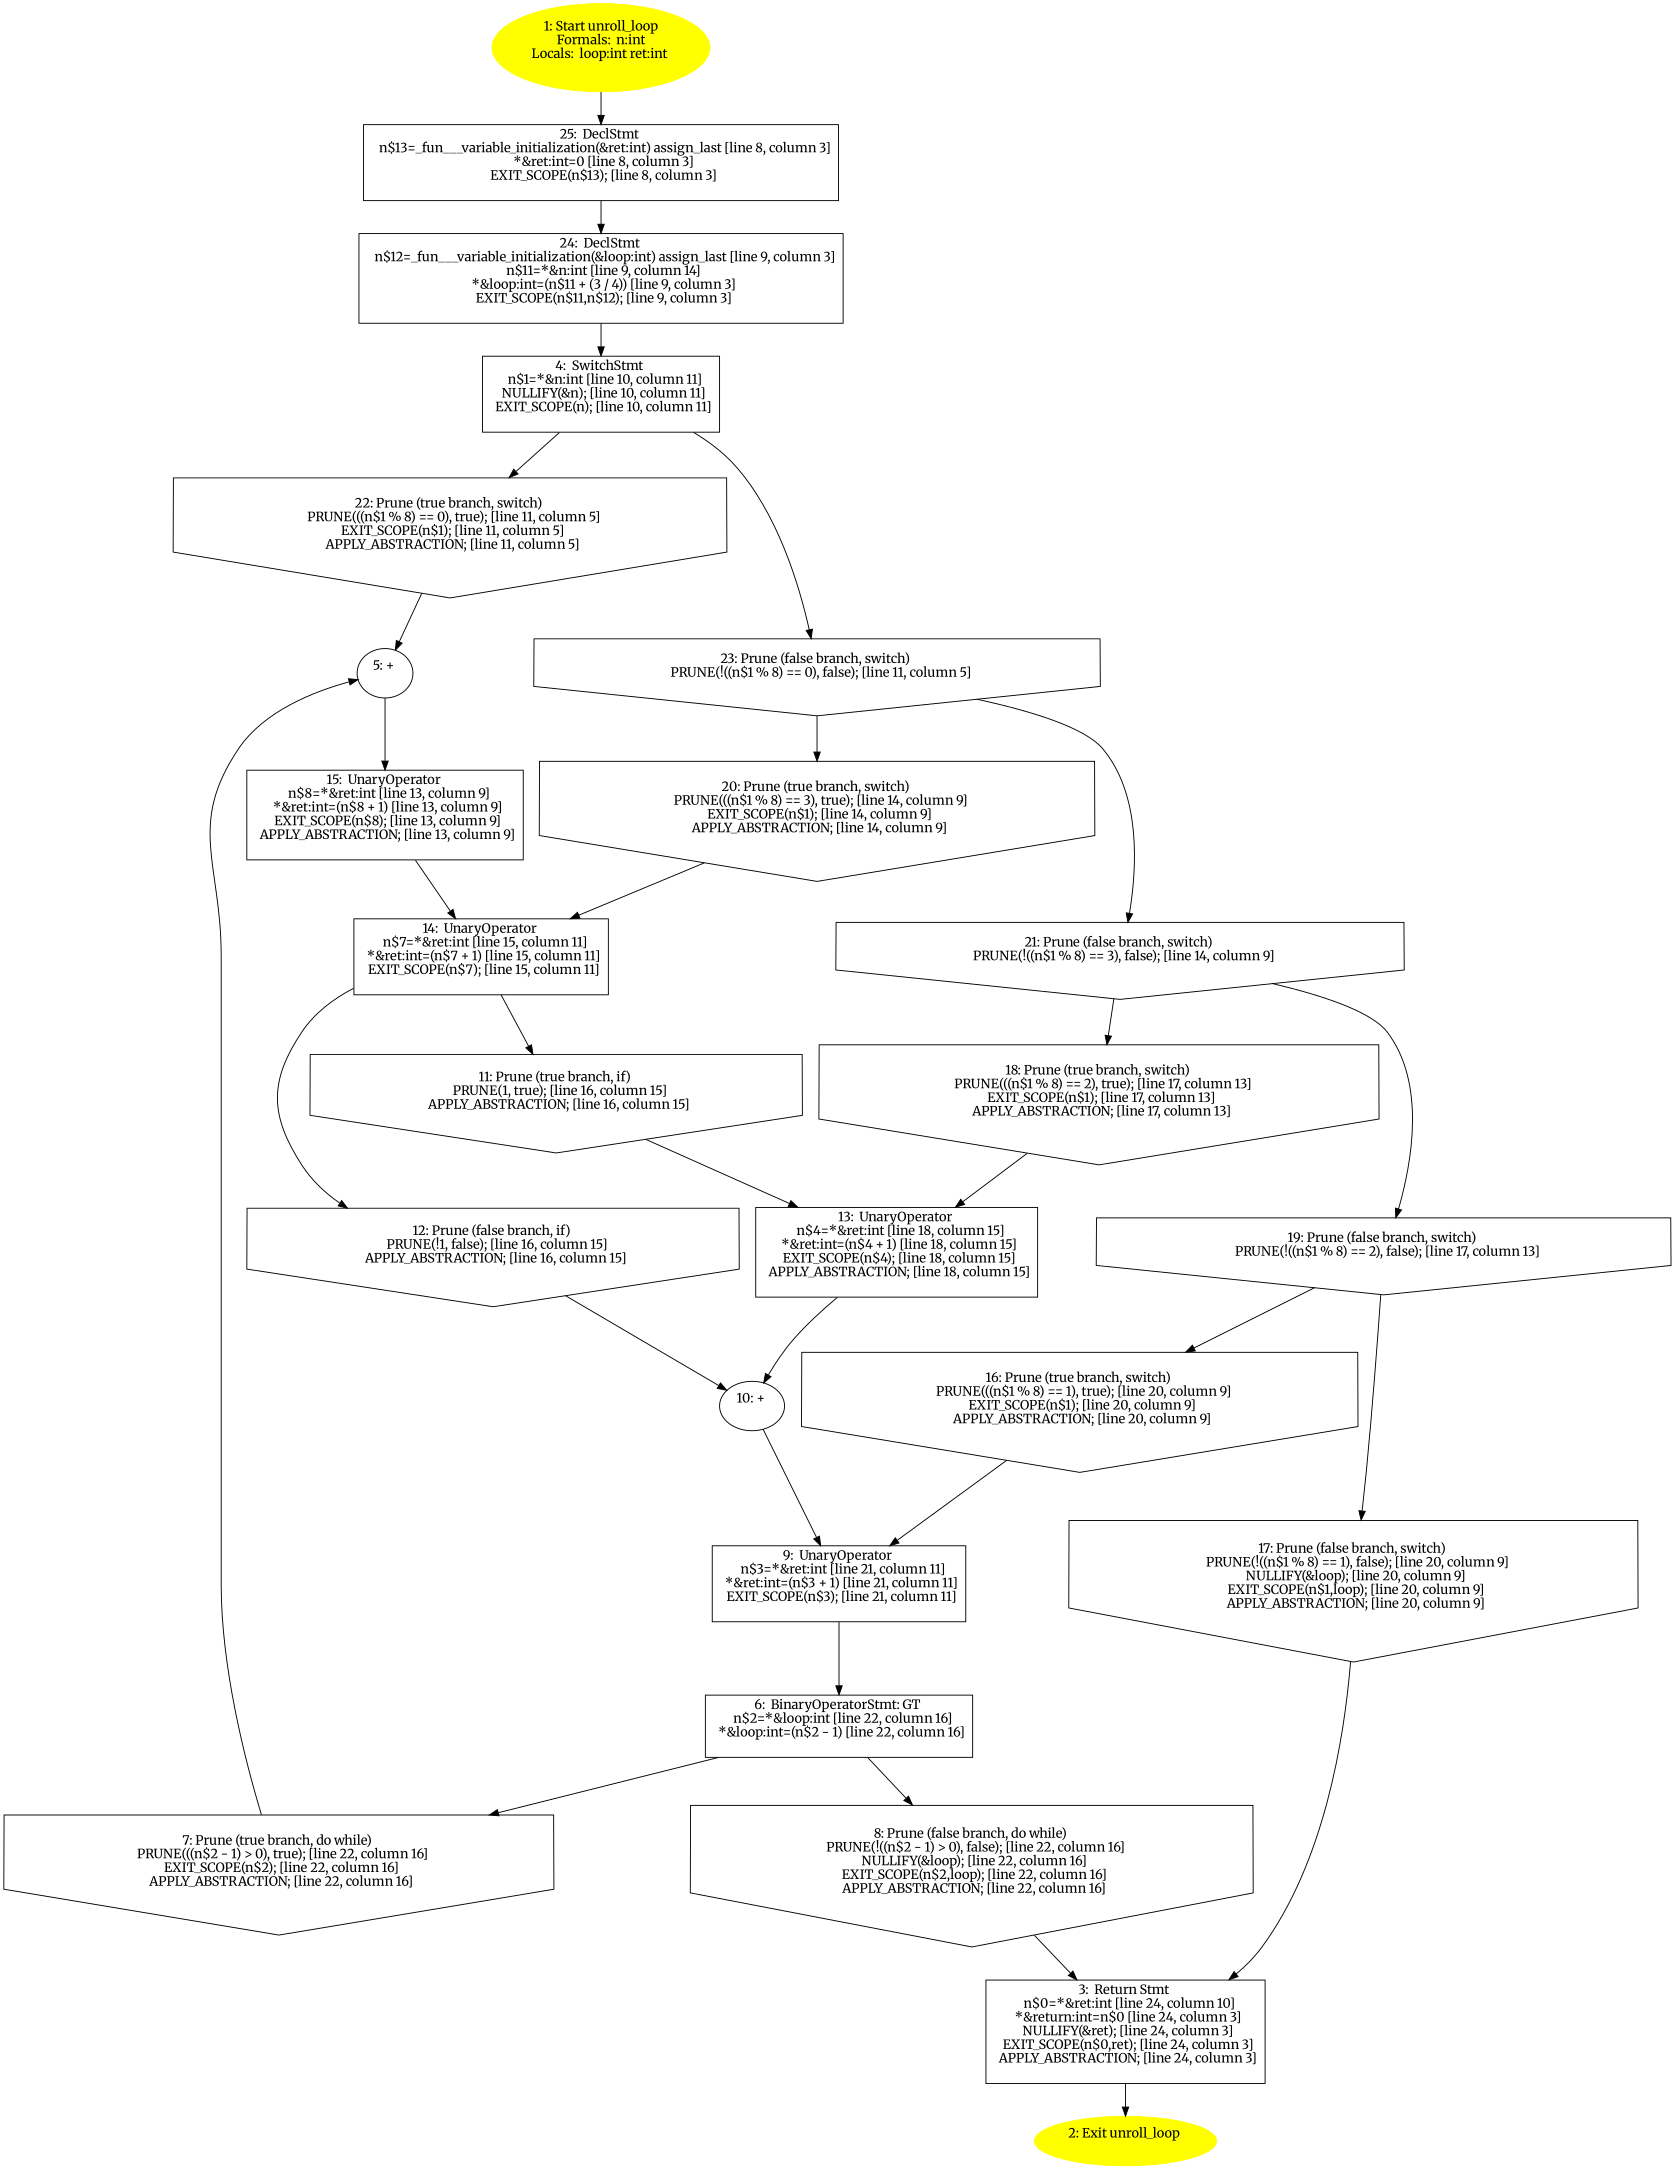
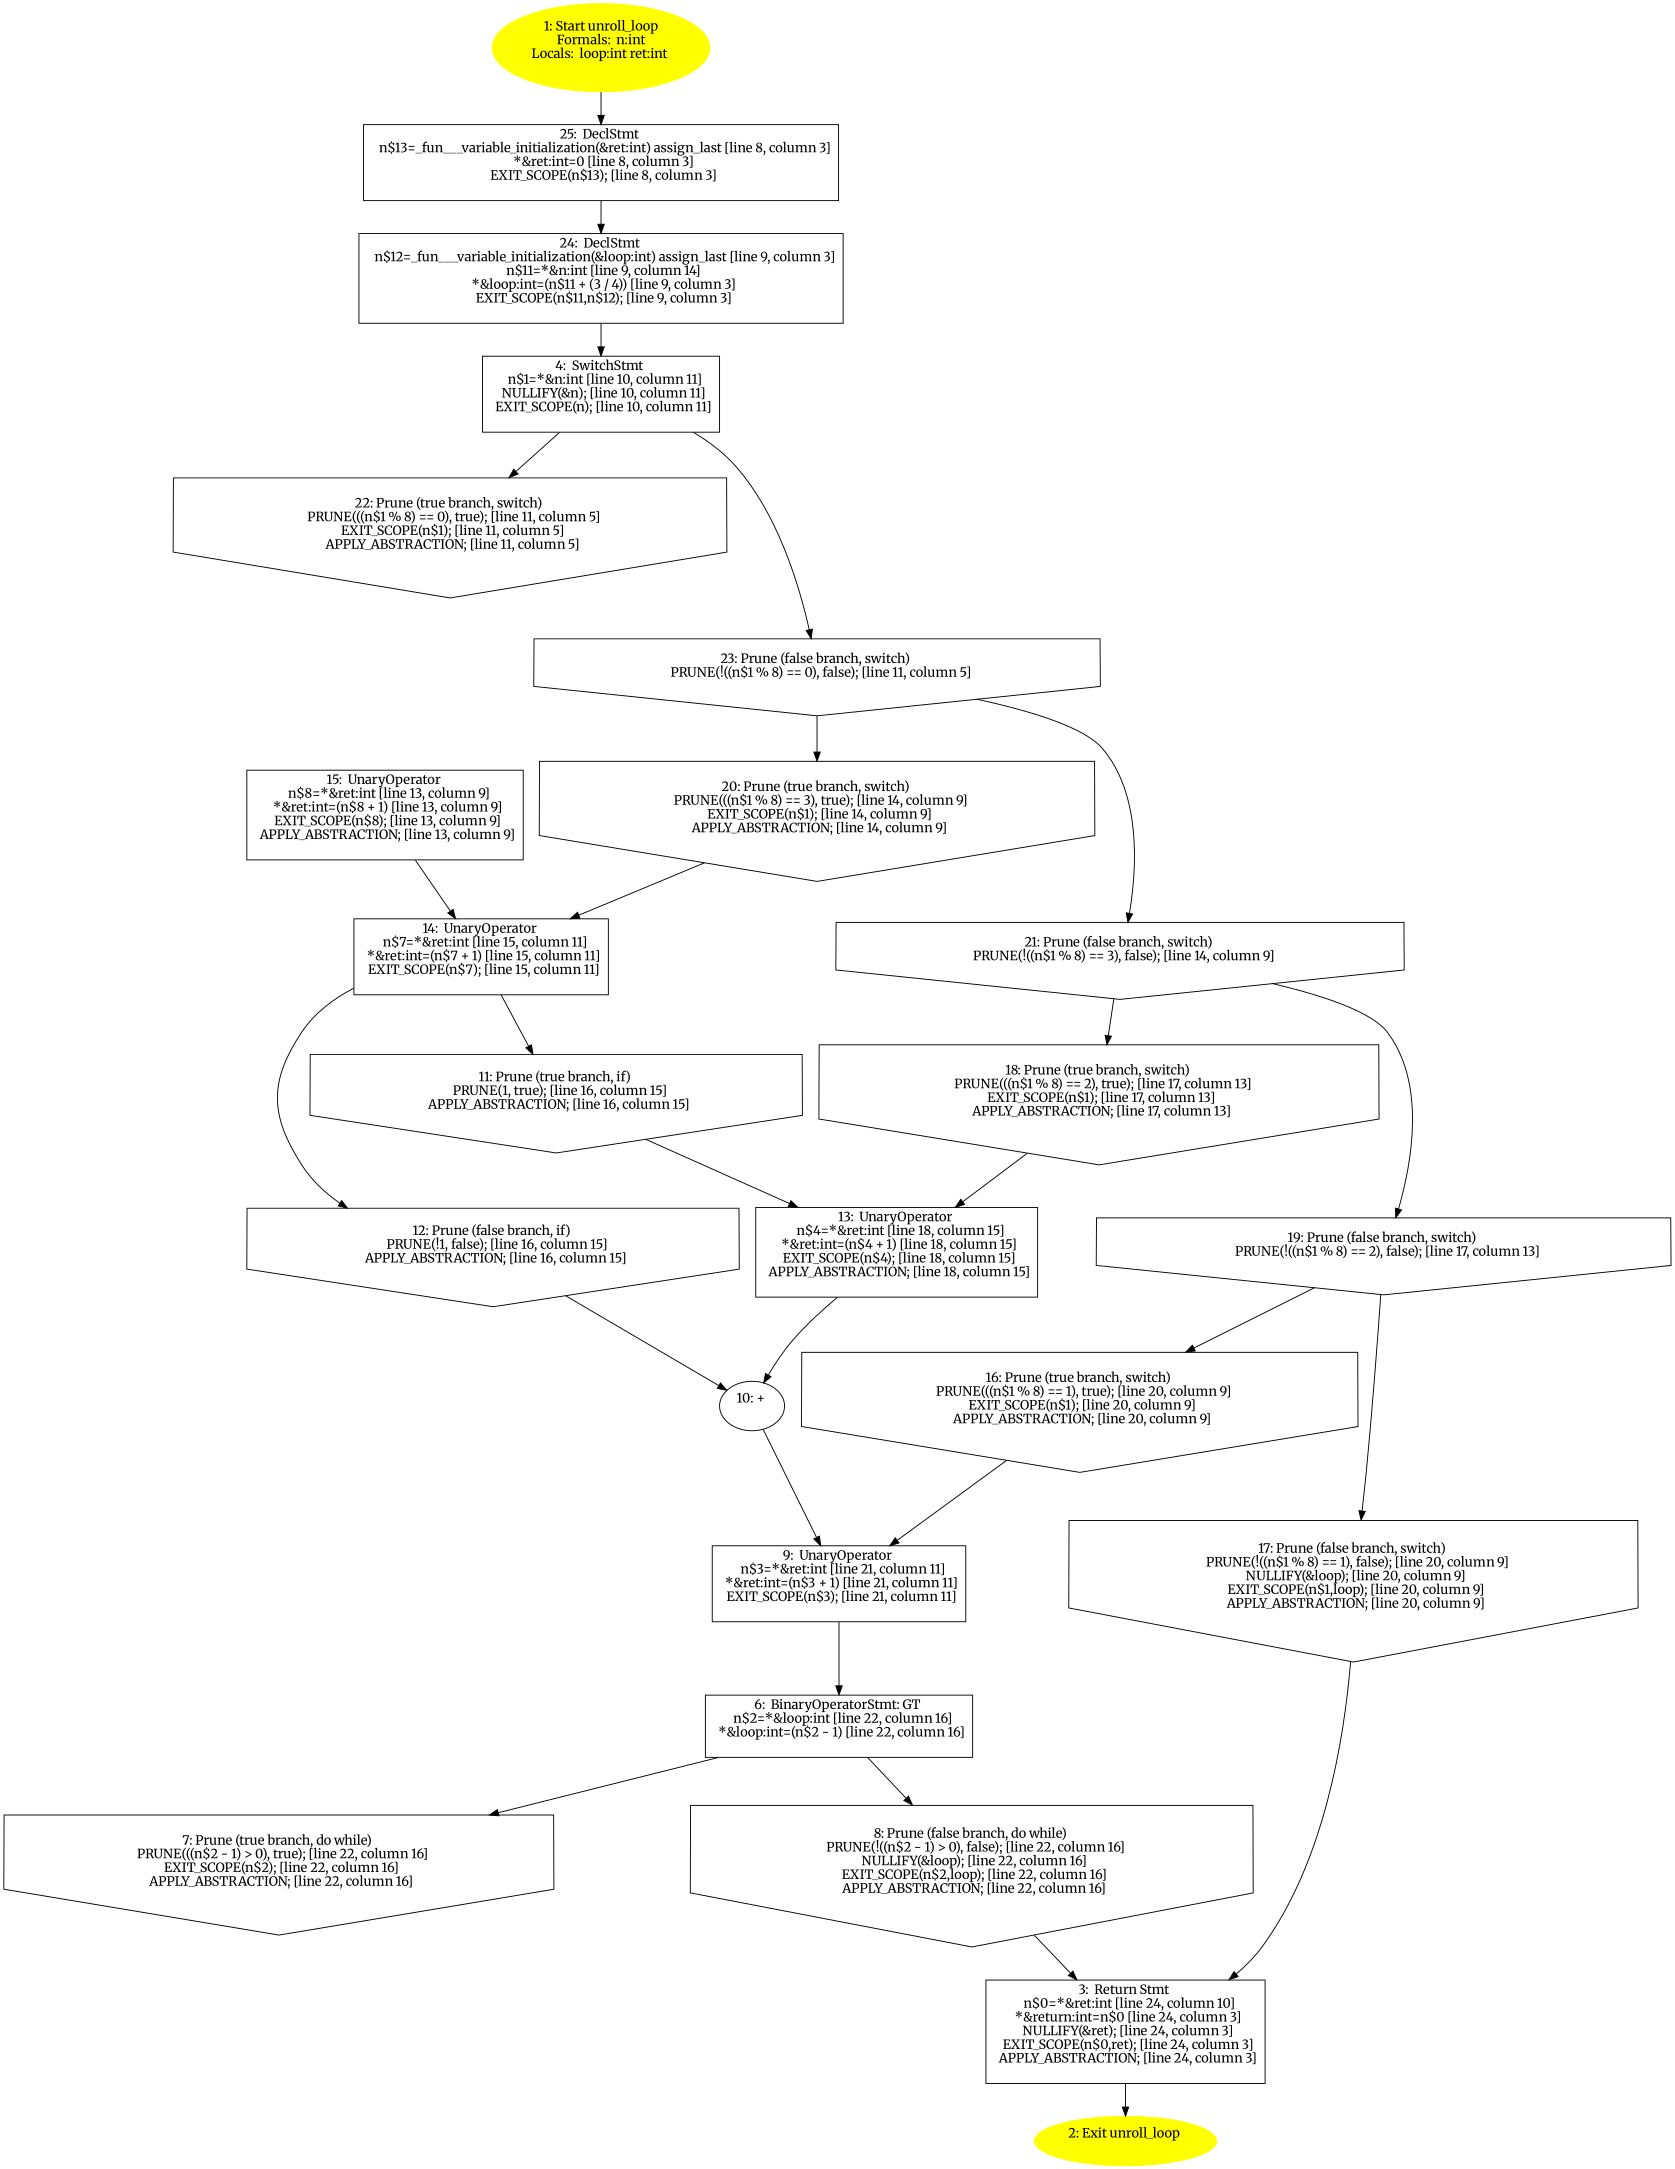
node "5: +": removed
